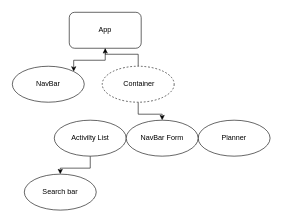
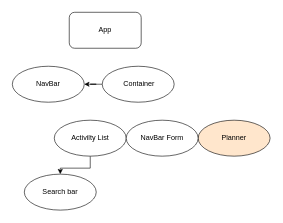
edge "App" -> "NavBar": removed
edge "Container" -> "App": now "Container" -> "NavBar"
node "Container": style dashed -> solid
edge "Container" -> "NavBar Form": removed
node "Planner": fillcolor #ffffff -> #ffe6cc
